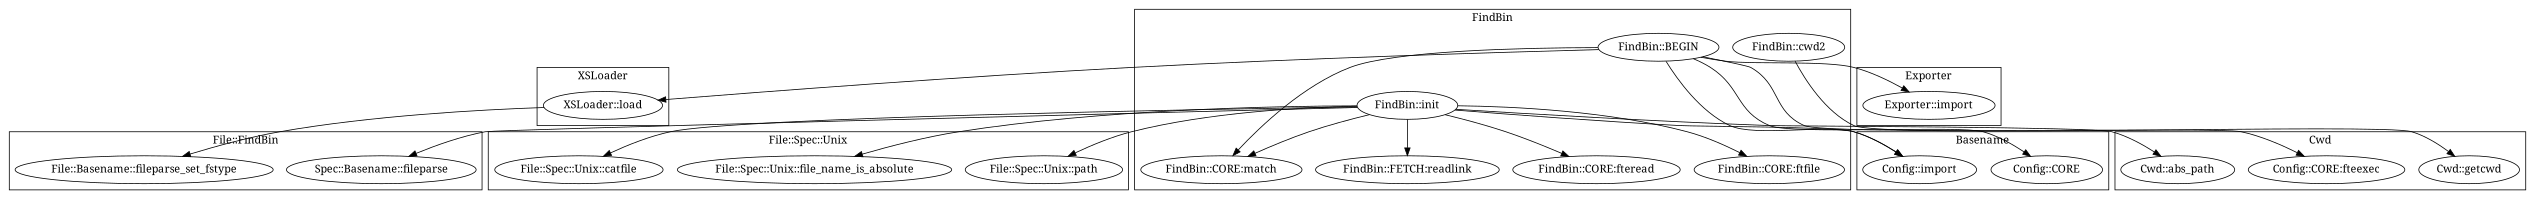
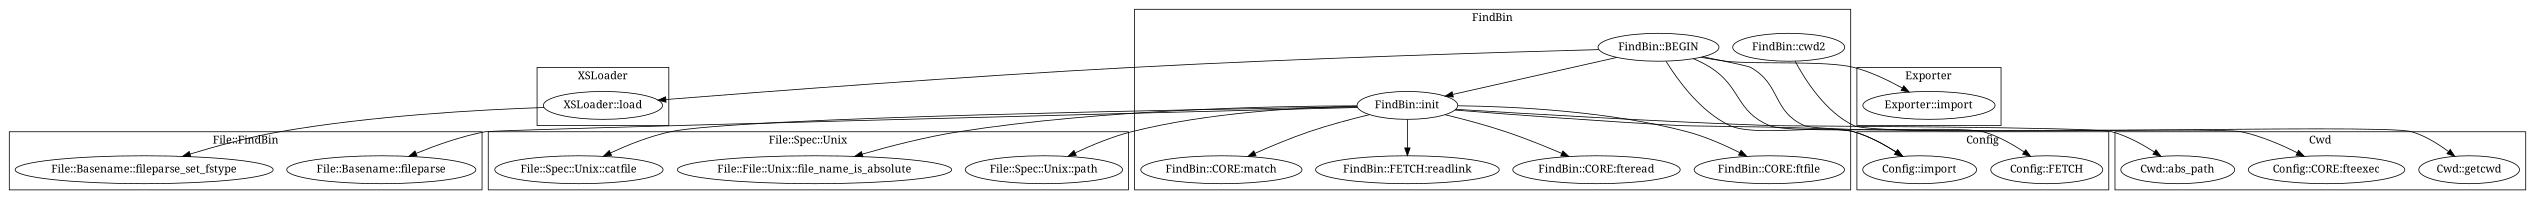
edge "FindBin::BEGIN" -> "FindBin::CORE:match": now "FindBin::BEGIN" -> "FindBin::init"
cluster "Basename": label "Basename" -> "Config"
node "Spec::Basename::fileparse": label "Spec::Basename::fileparse" -> "File::Basename::fileparse"
node "File::Spec::Unix::file_name_is_absolute": label "File::Spec::Unix::file_name_is_absolute" -> "File::File::Unix::file_name_is_absolute"
node "Config::CORE": label "Config::CORE" -> "Config::FETCH"
